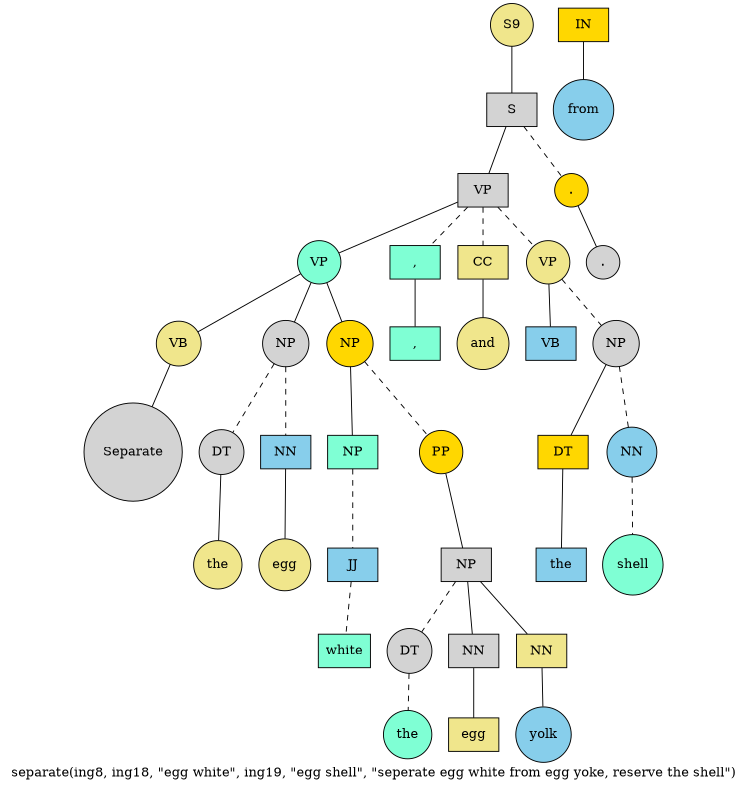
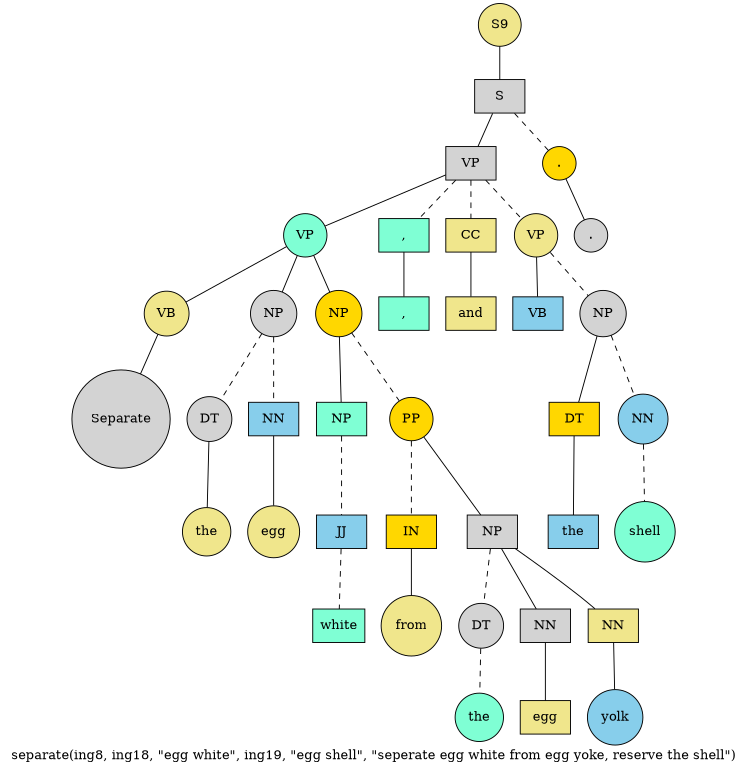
node "from": fillcolor skyblue -> khaki
node "and": shape circle -> box
edge "PP" -- "IN": added
